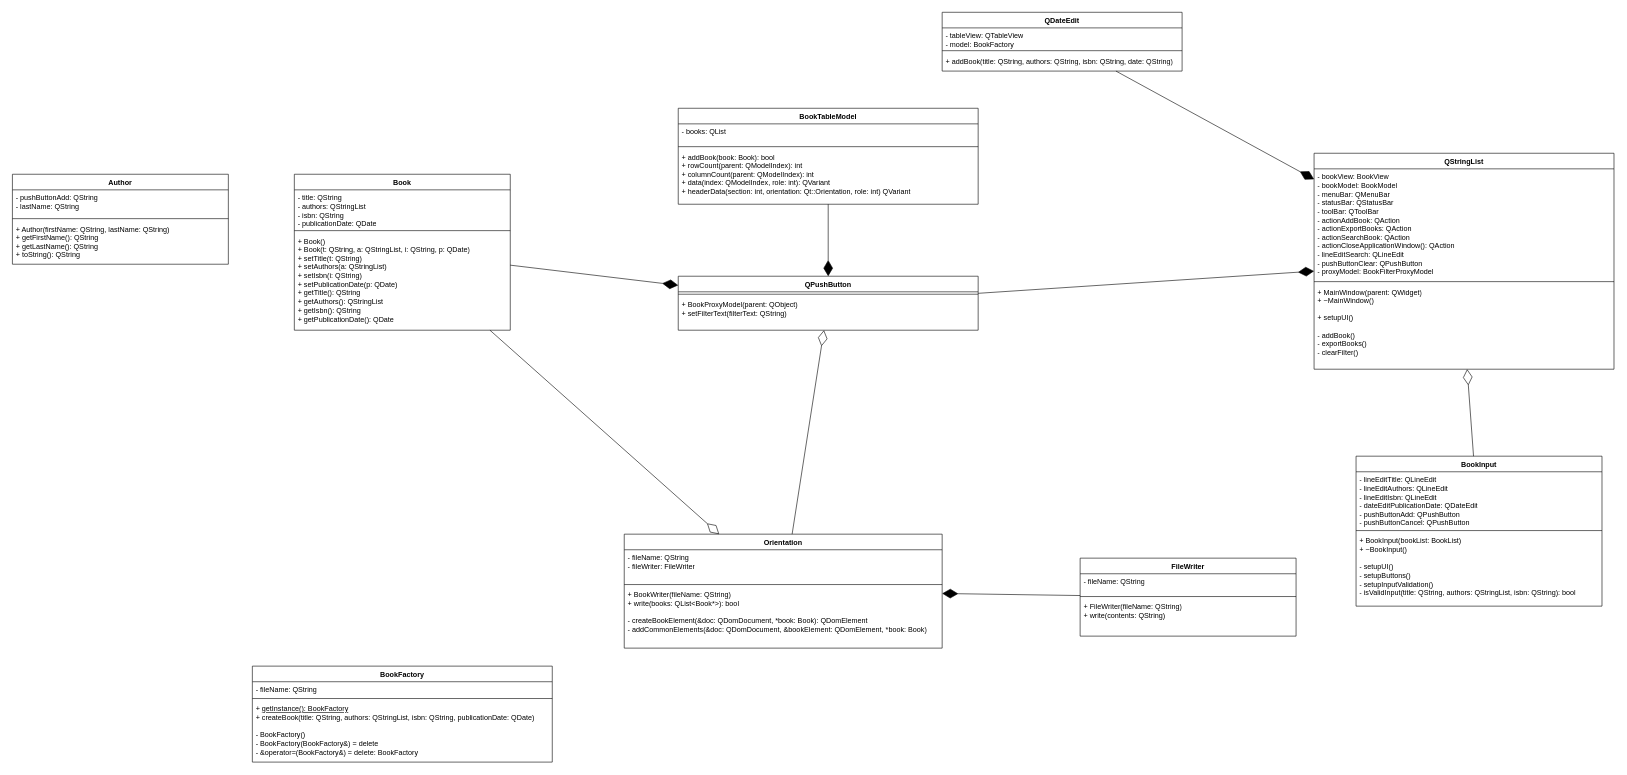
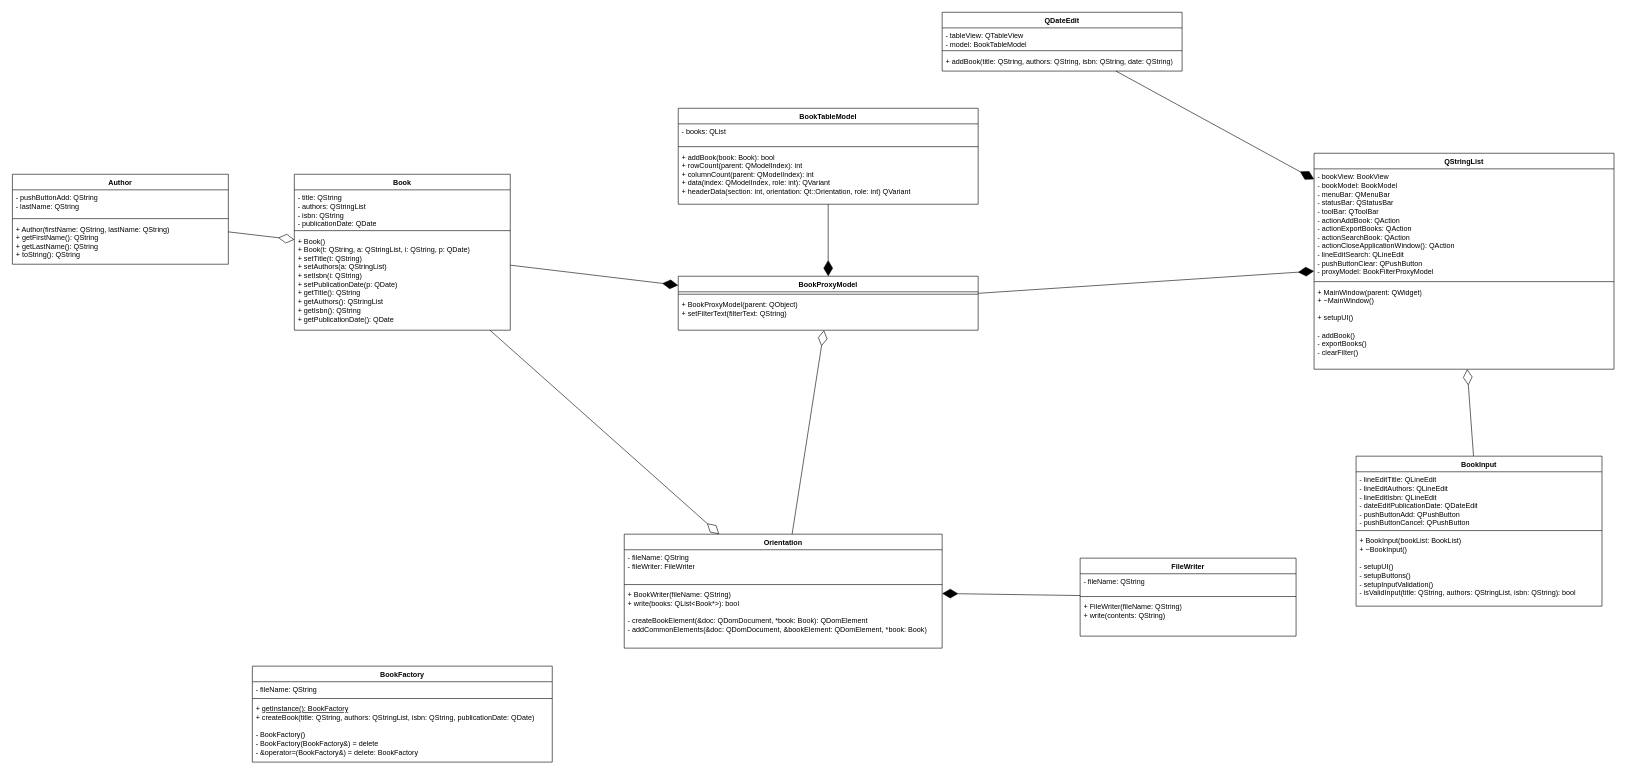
node "- tableView: QTableView - model: BookFactory": label "- tableView: QTableView - model: BookFactory" -> "- tableView: QTableView - model: BookTableModel"
edge "Author" -> "Book": added
node "QPushButton": label "QPushButton" -> "BookProxyModel"
